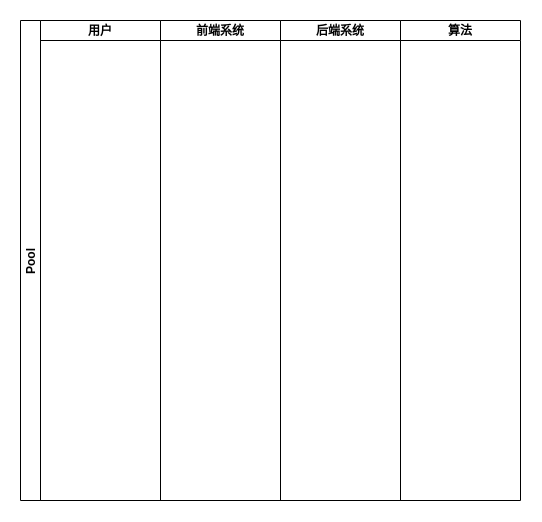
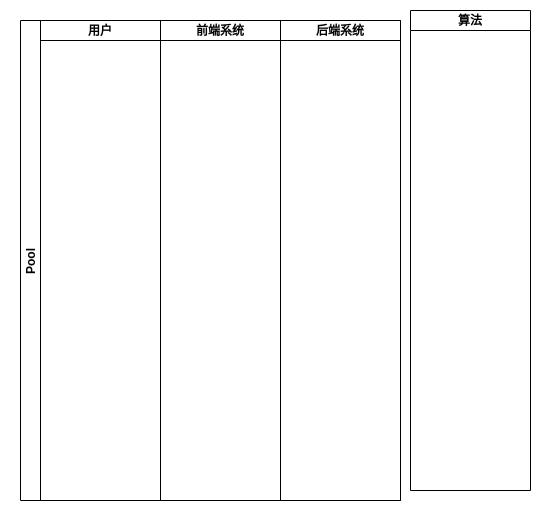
node "算法": moved (461, 261) -> (471, 251)
